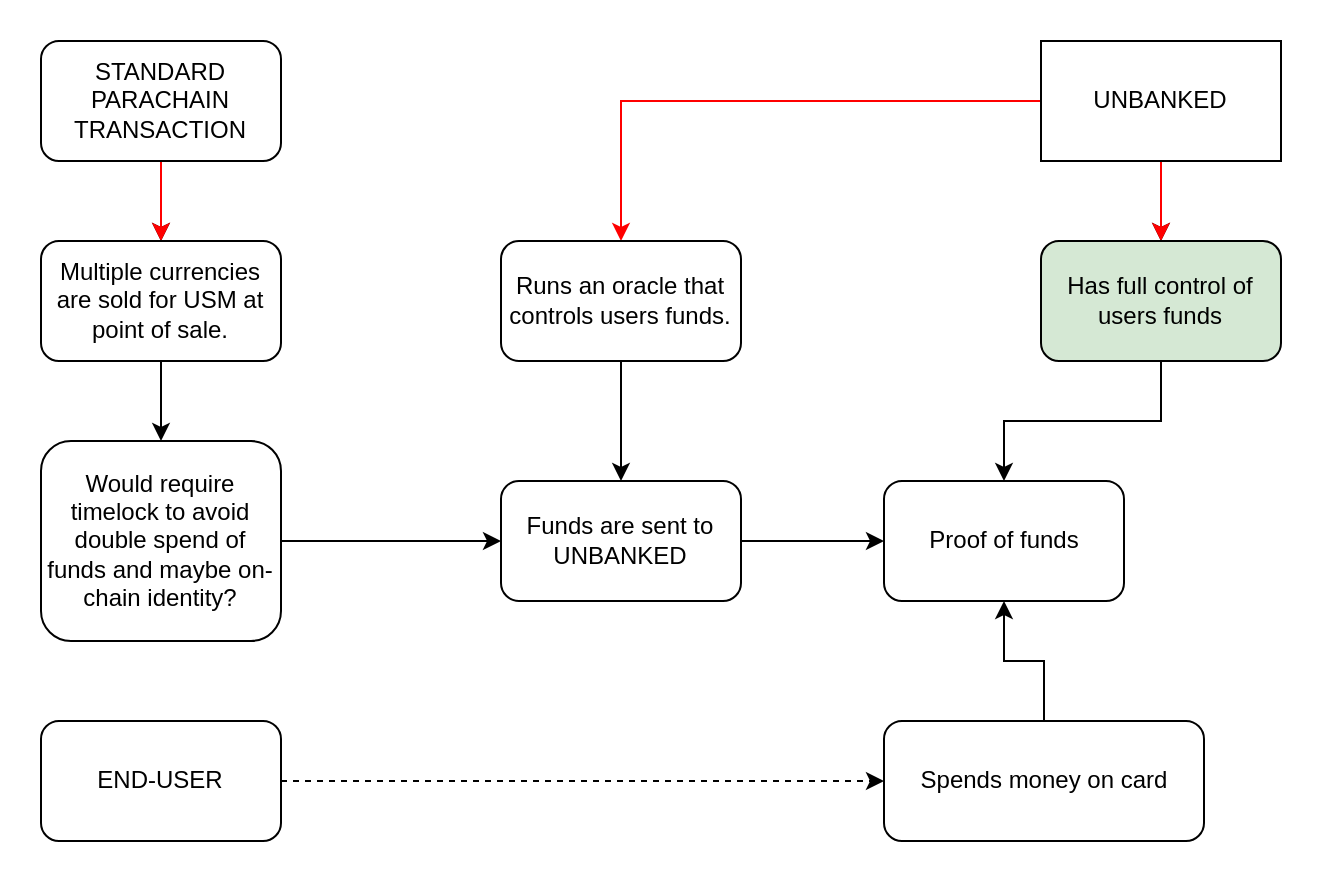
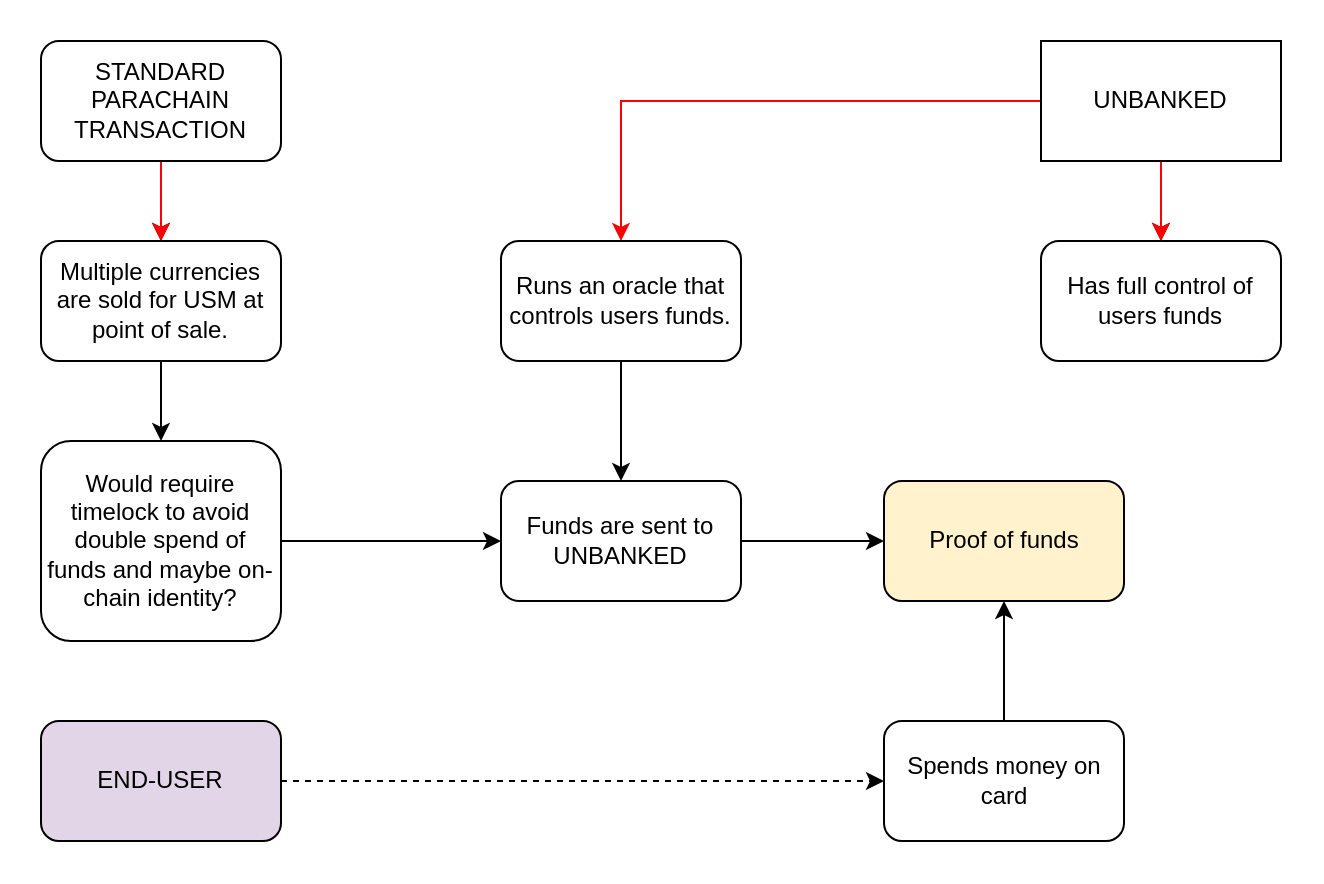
node "Has full control of users funds": fillcolor #d5e8d4 -> #ffffff
edge "Has full control of users funds" -> "Proof of funds": removed
node "Proof of funds": fillcolor #ffffff -> #fff2cc
node "END-USER": fillcolor #ffffff -> #e1d5e7
node "Spends money on card": size 320x120 -> 240x120
